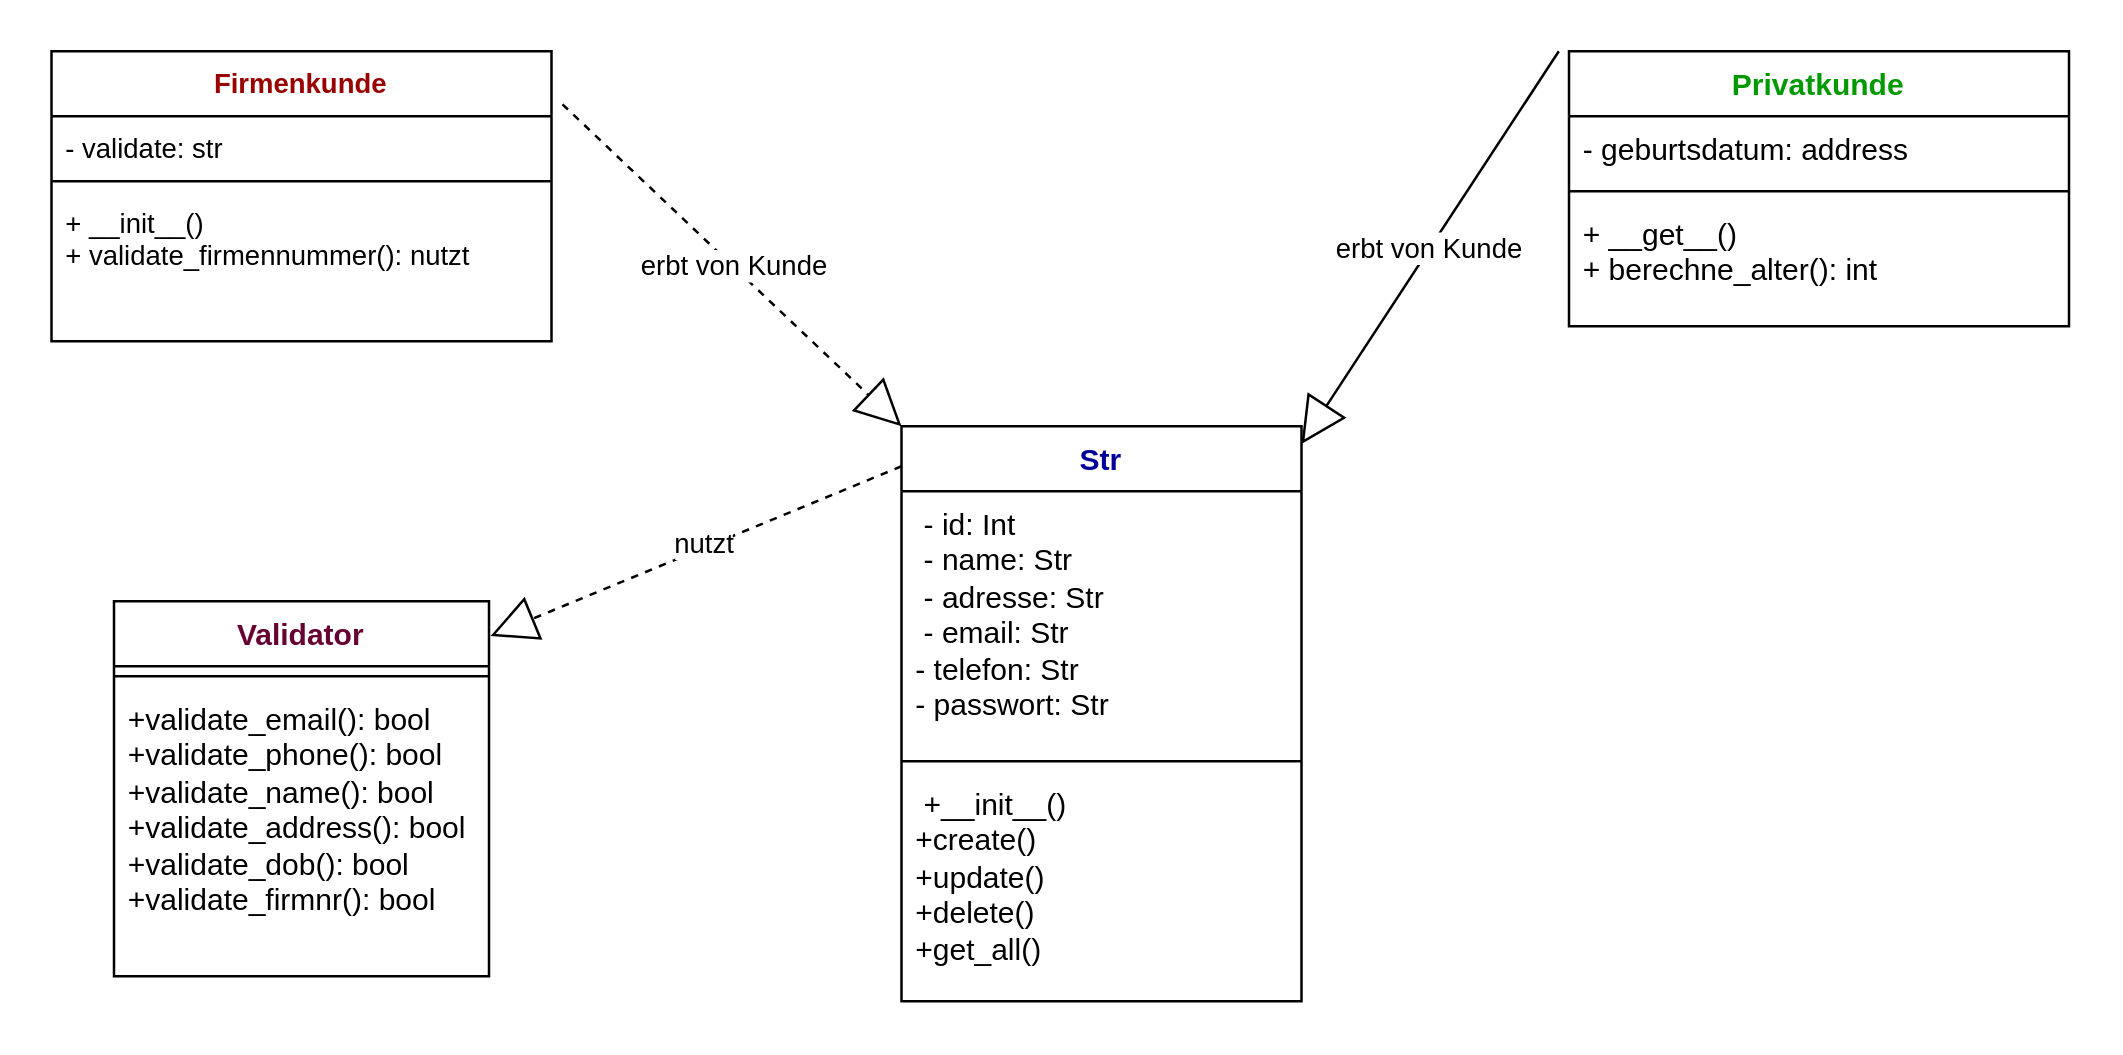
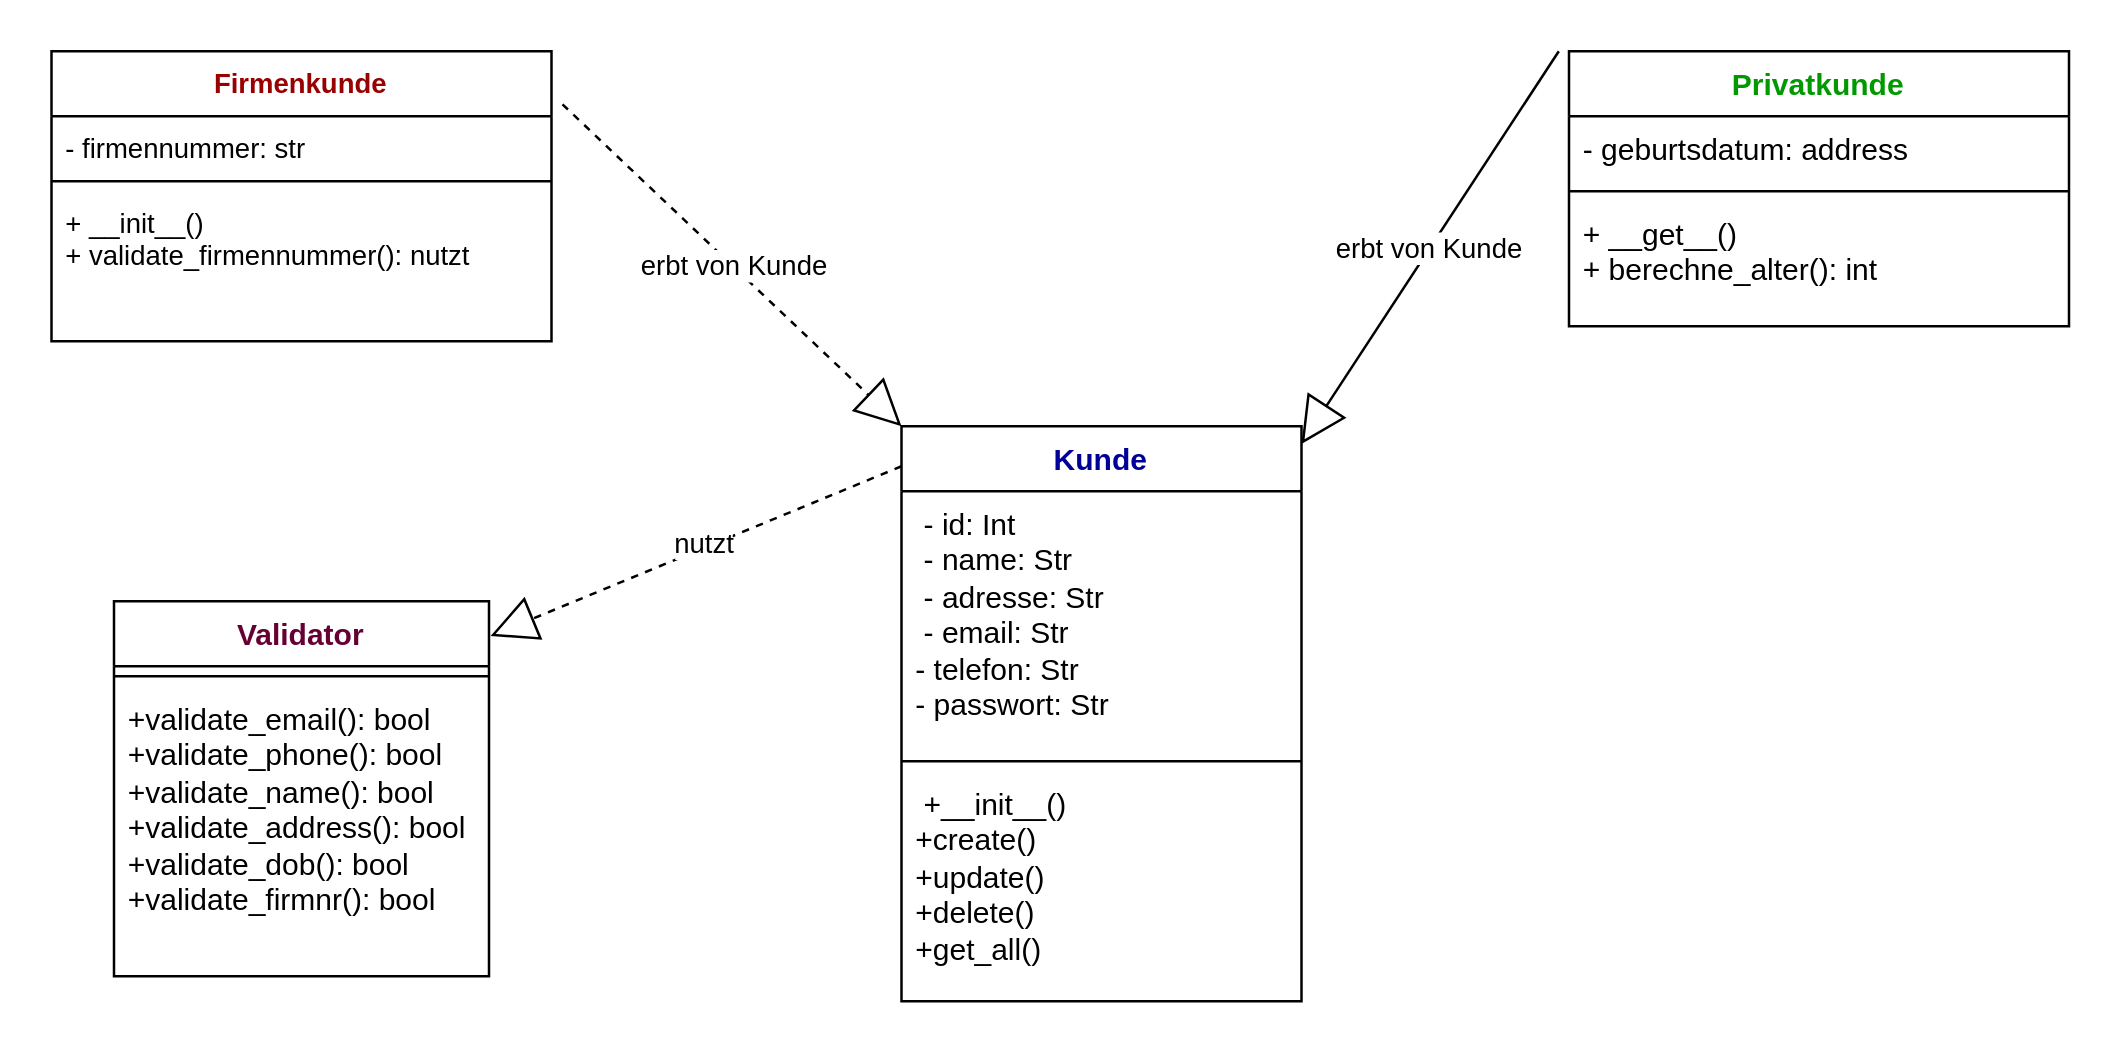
node "- validate: str": label "- validate: str" -> "- firmennummer: str"
node "Str": label "Str" -> "Kunde"
